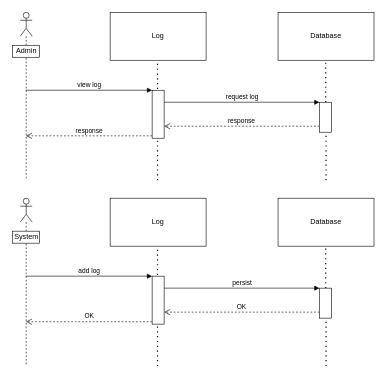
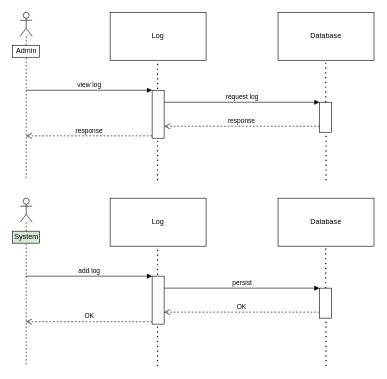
node "System": fillcolor #ffffff -> #d5e8d4
